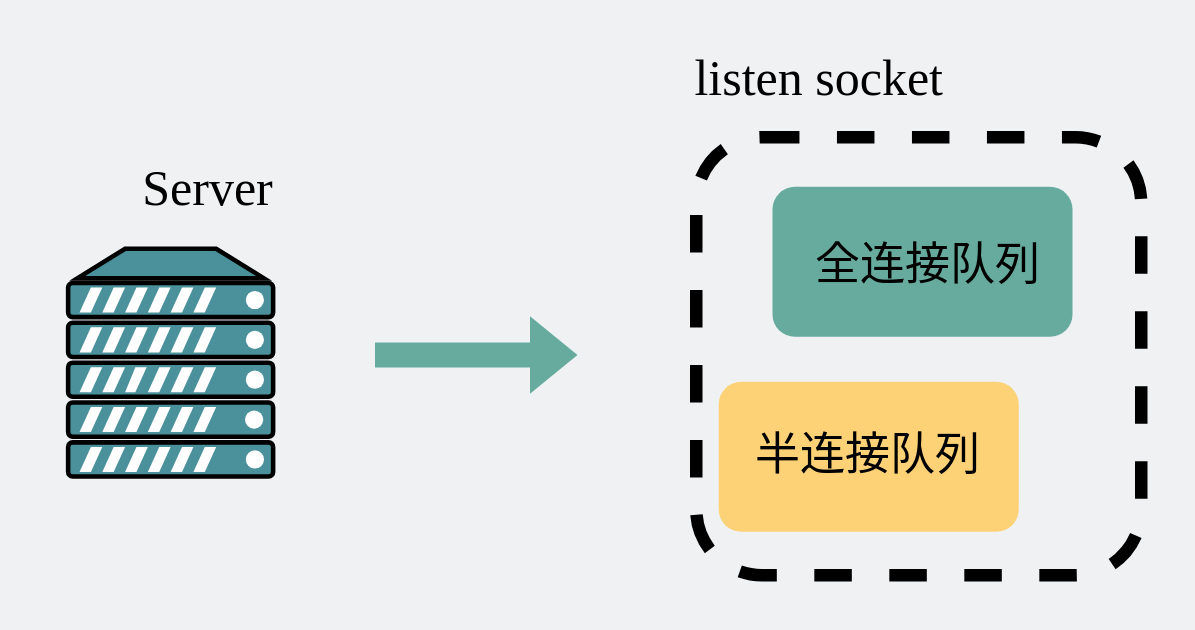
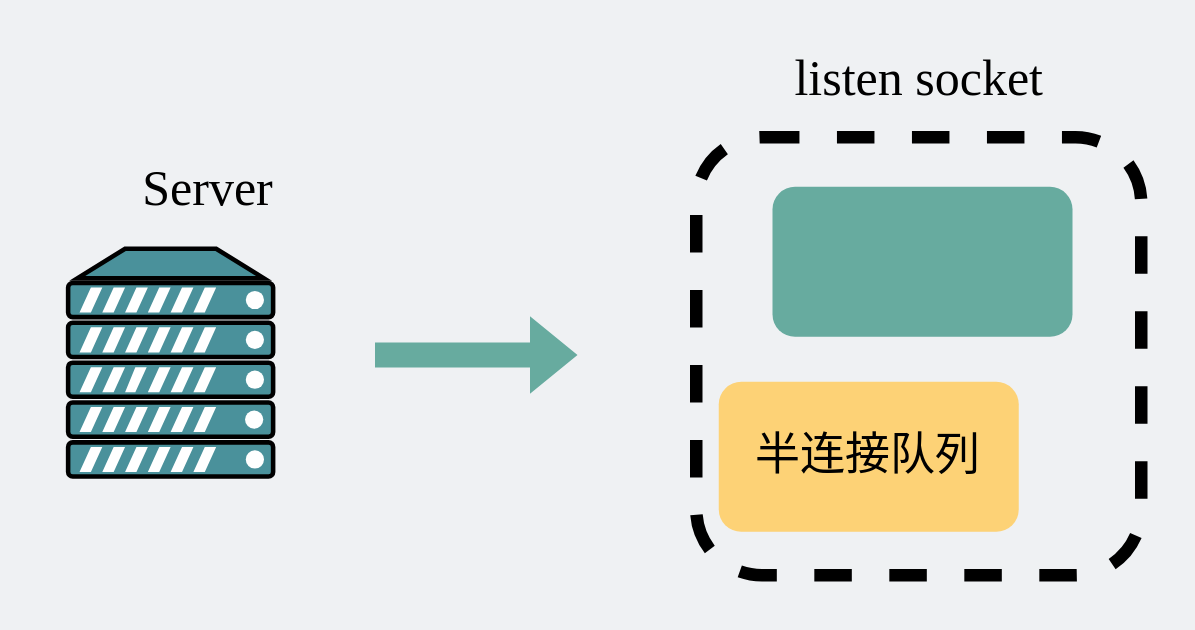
node "listen socket": moved (819, 76) -> (919, 76)
node "全连接队列": removed
